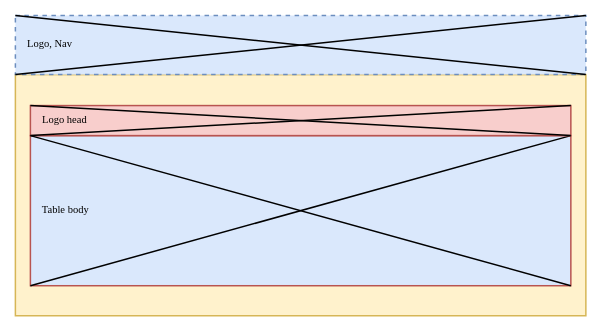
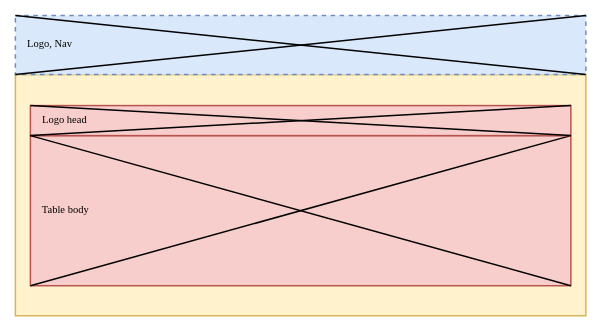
node "Table body": fillcolor #dae8fc -> #f8cecc
